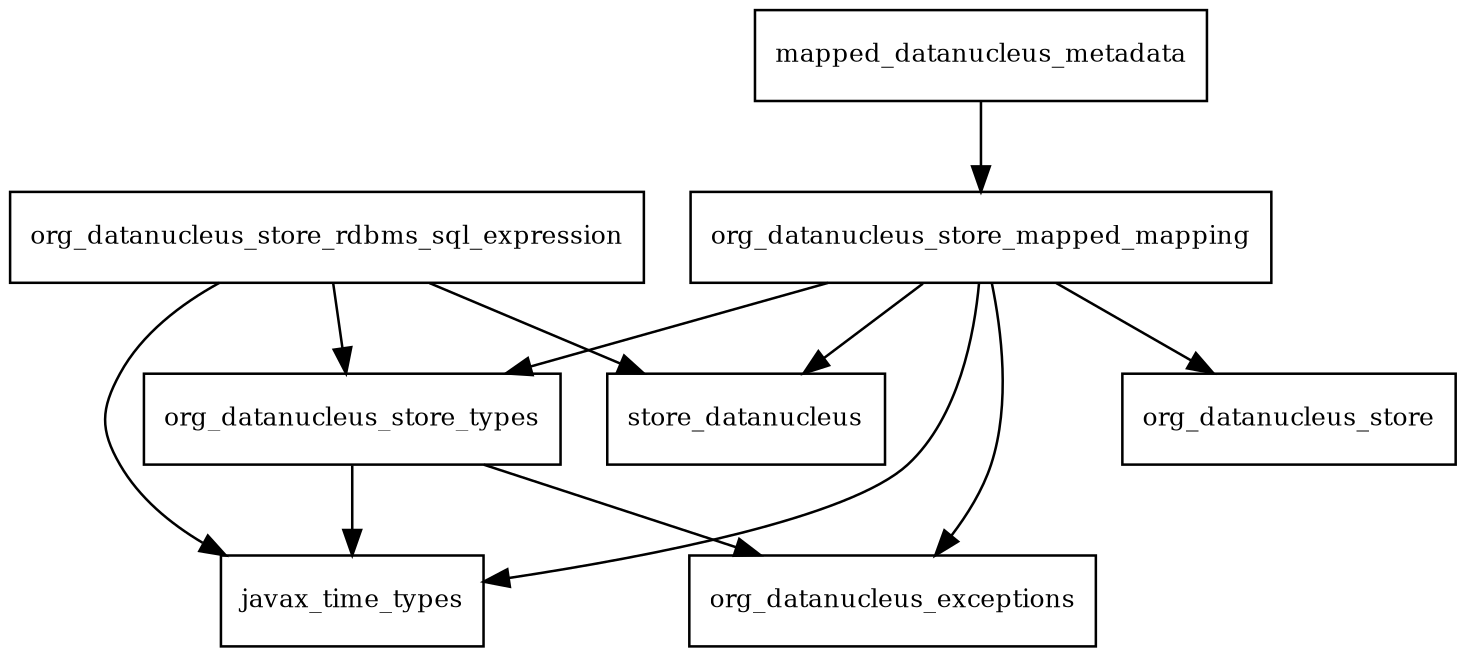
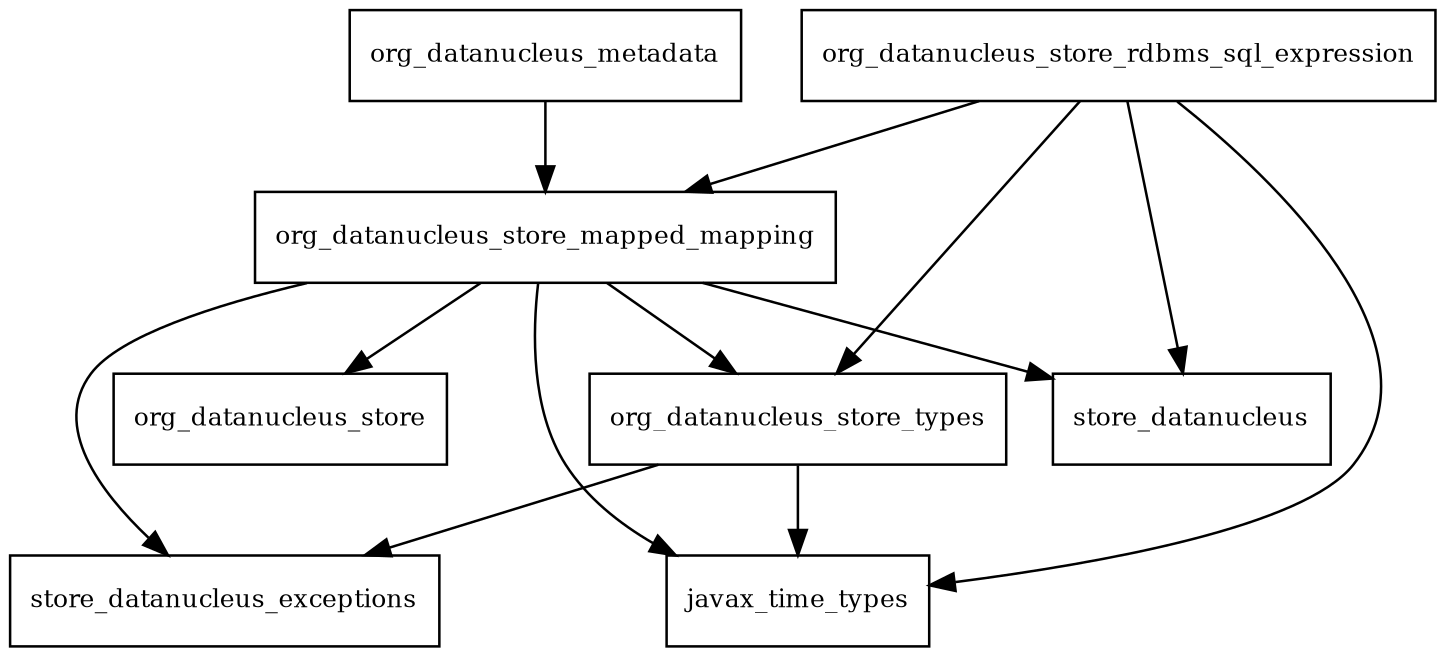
node "mapped_datanucleus_metadata": label "mapped_datanucleus_metadata" -> "org_datanucleus_metadata"
edge "org_datanucleus_store_rdbms_sql_expression" -> "org_datanucleus_store_mapped_mapping": added
node "org_datanucleus_exceptions": label "org_datanucleus_exceptions" -> "store_datanucleus_exceptions"
